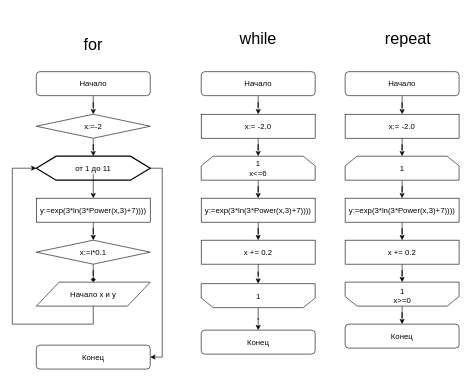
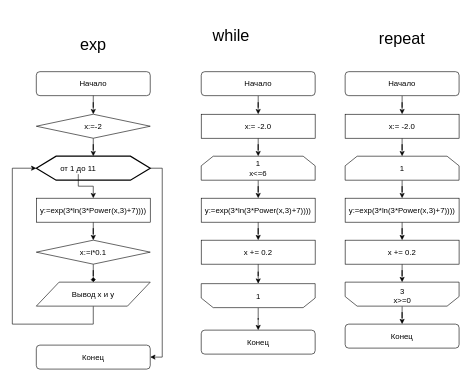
node "while": moved (258, 39) -> (231, 36)
node "repeat": moved (408, 39) -> (402, 39)
node "for": label "for" -> "exp"
node "от 1 до 11": moved (93, 168) -> (78, 168)
node "Начало x и y": label "Начало x и y" -> "Вывод x и y"
node "1 x>=0": label "1 x>=0" -> "3 x>=0"
